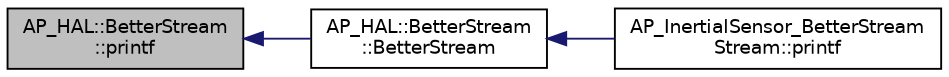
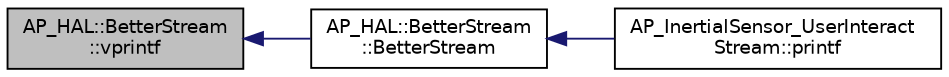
node "AP_HAL::BetterStream ::printf": label "AP_HAL::BetterStream ::printf" -> "AP_HAL::BetterStream ::vprintf"
node "AP_InertialSensor_BetterStream Stream::printf": label "AP_InertialSensor_BetterStream Stream::printf" -> "AP_InertialSensor_UserInteract Stream::printf"
